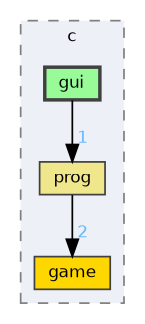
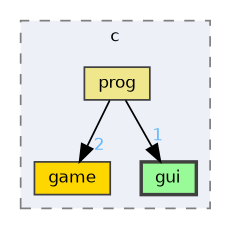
edge "gui" -> "prog": reversed
